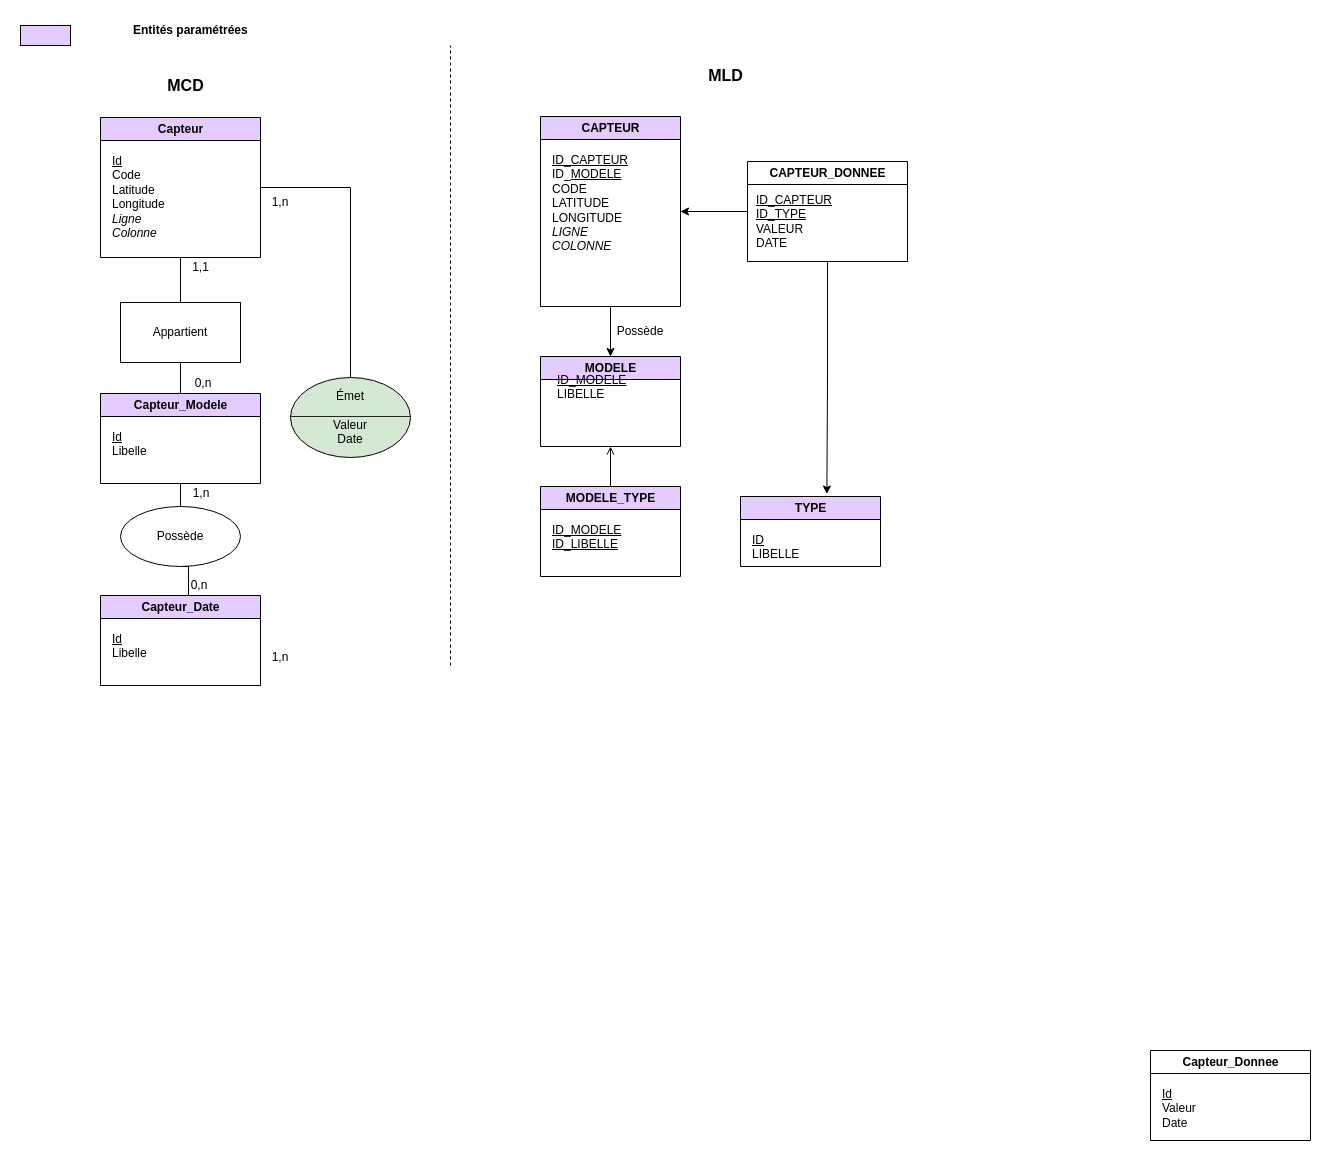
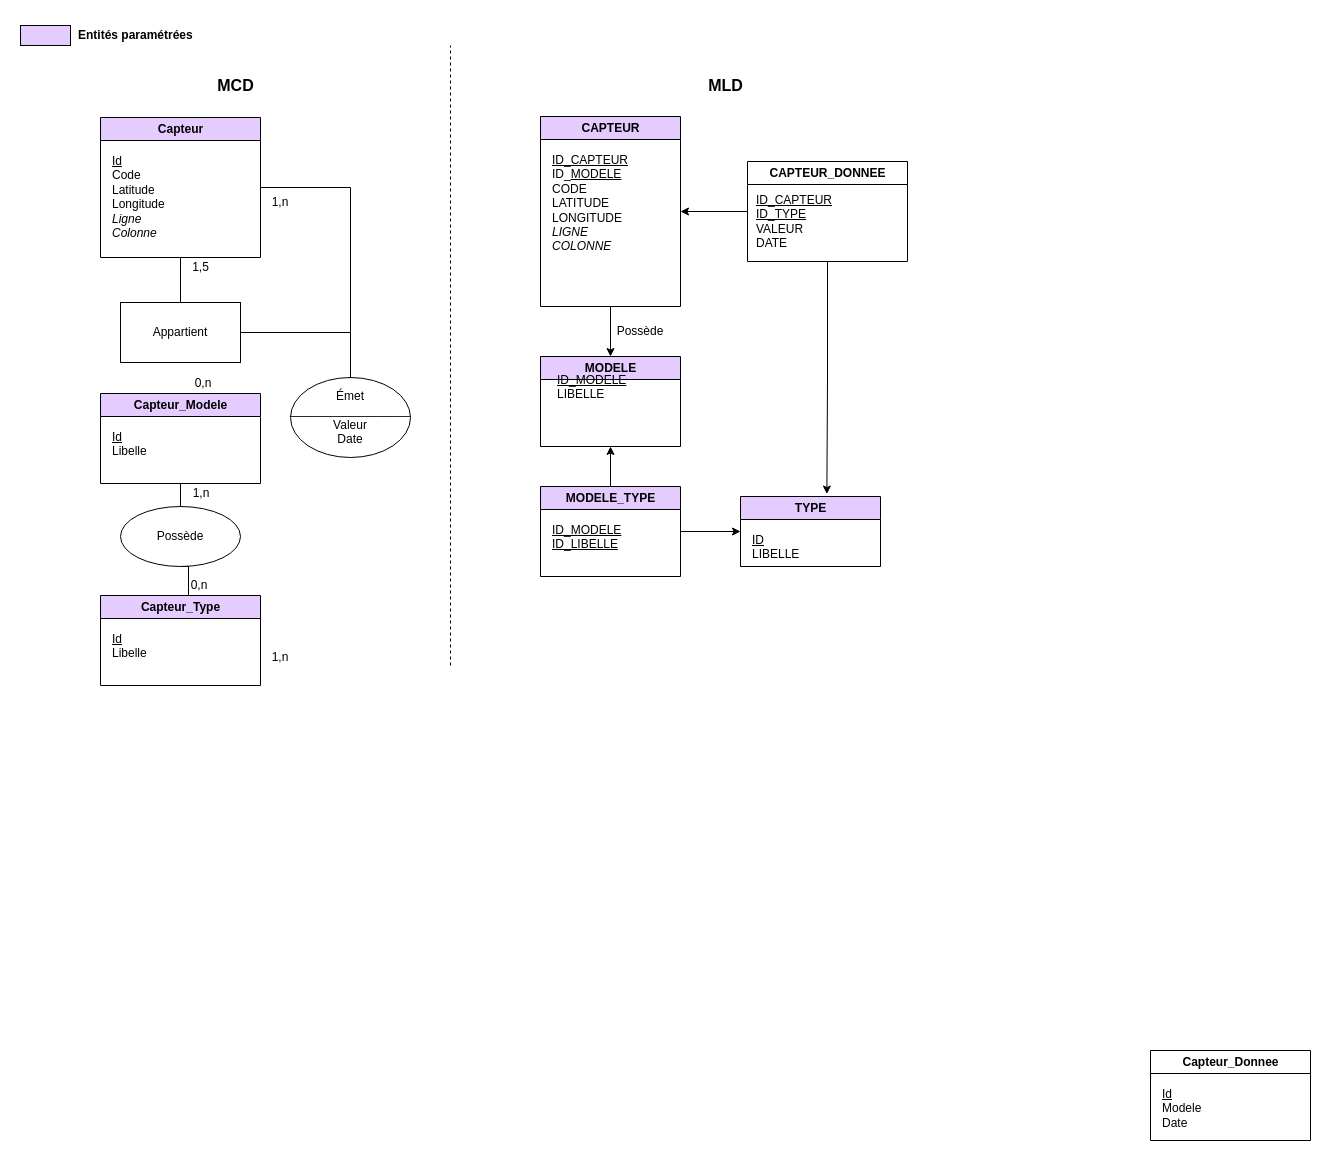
node "Entités paramétrées": moved (202, 31) -> (147, 36)
node "MLD": moved (726, 76) -> (726, 86)
node "MCD": moved (186, 86) -> (236, 86)
node "1,1": label "1,1" -> "1,5"
edge "Appartient" -- "Capteur_Modele": now "Appartient" -- "Émet __________________ Valeur Date"
node "Émet __________________ Valeur Date": fillcolor #d5e8d4 -> #ffffff
edge "MODELE_TYPE" -> "MODELE": arrowhead open -> classic
edge "MODELE_TYPE" -> "TYPE": added
node "Capteur_Date": label "Capteur_Date" -> "Capteur_Type"
node "Id Valeur Date": label "Id Valeur Date" -> "Id Modele Date"
